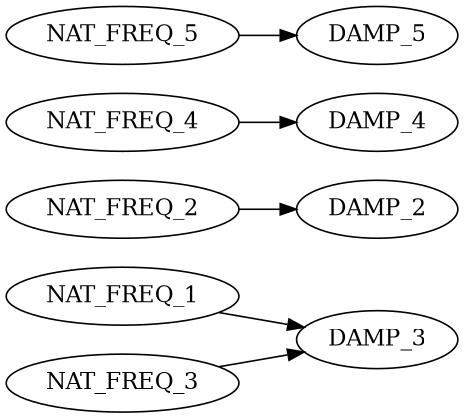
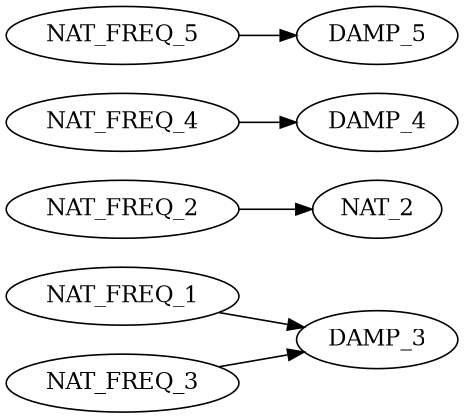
node "DAMP_2": label "DAMP_2" -> "NAT_2"
